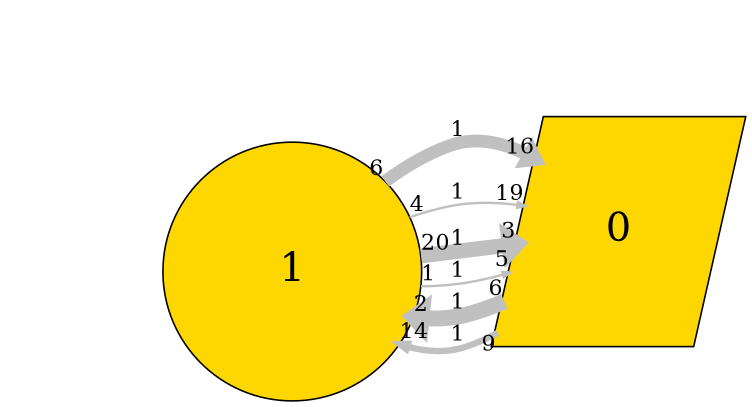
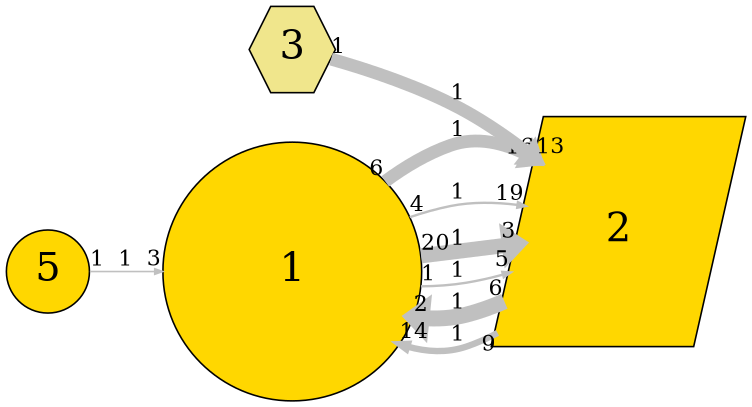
node "3": added
node "0": label "0" -> "2"
node "5": added
